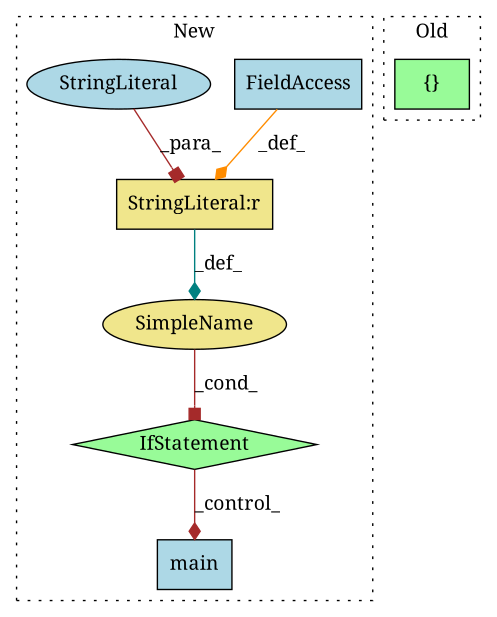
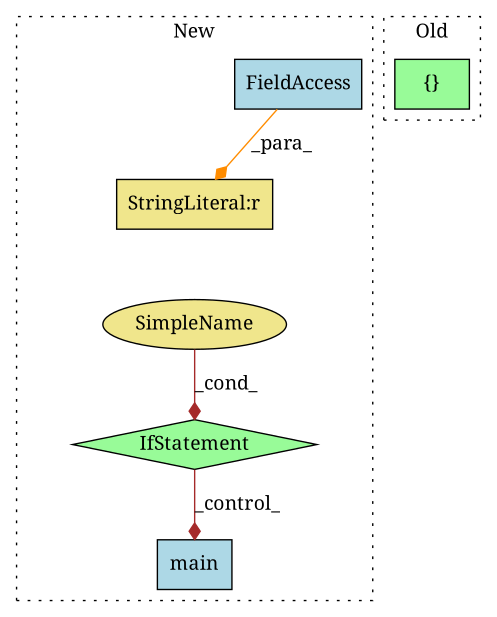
node "StringLiteral": removed
edge "FieldAccess" -> "StringLiteral:r": label "_def_" -> "_para_"
edge "StringLiteral:r" -> "SimpleName": removed, label "_def_"
edge "SimpleName" -> "IfStatement": arrowhead box -> diamond
